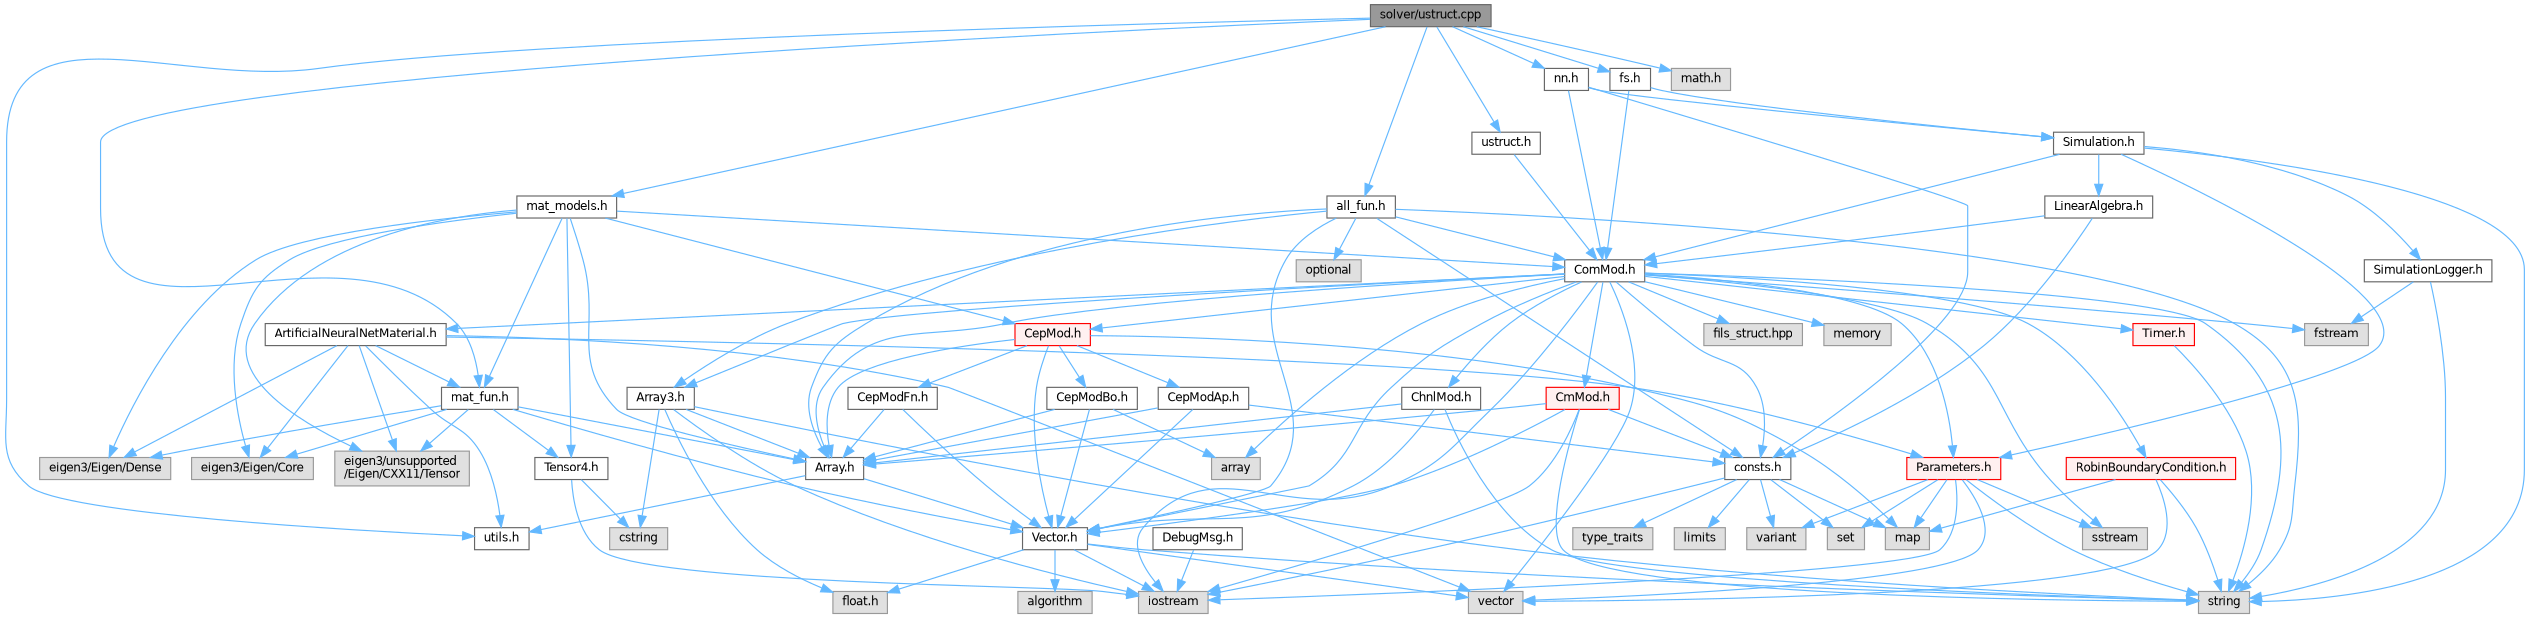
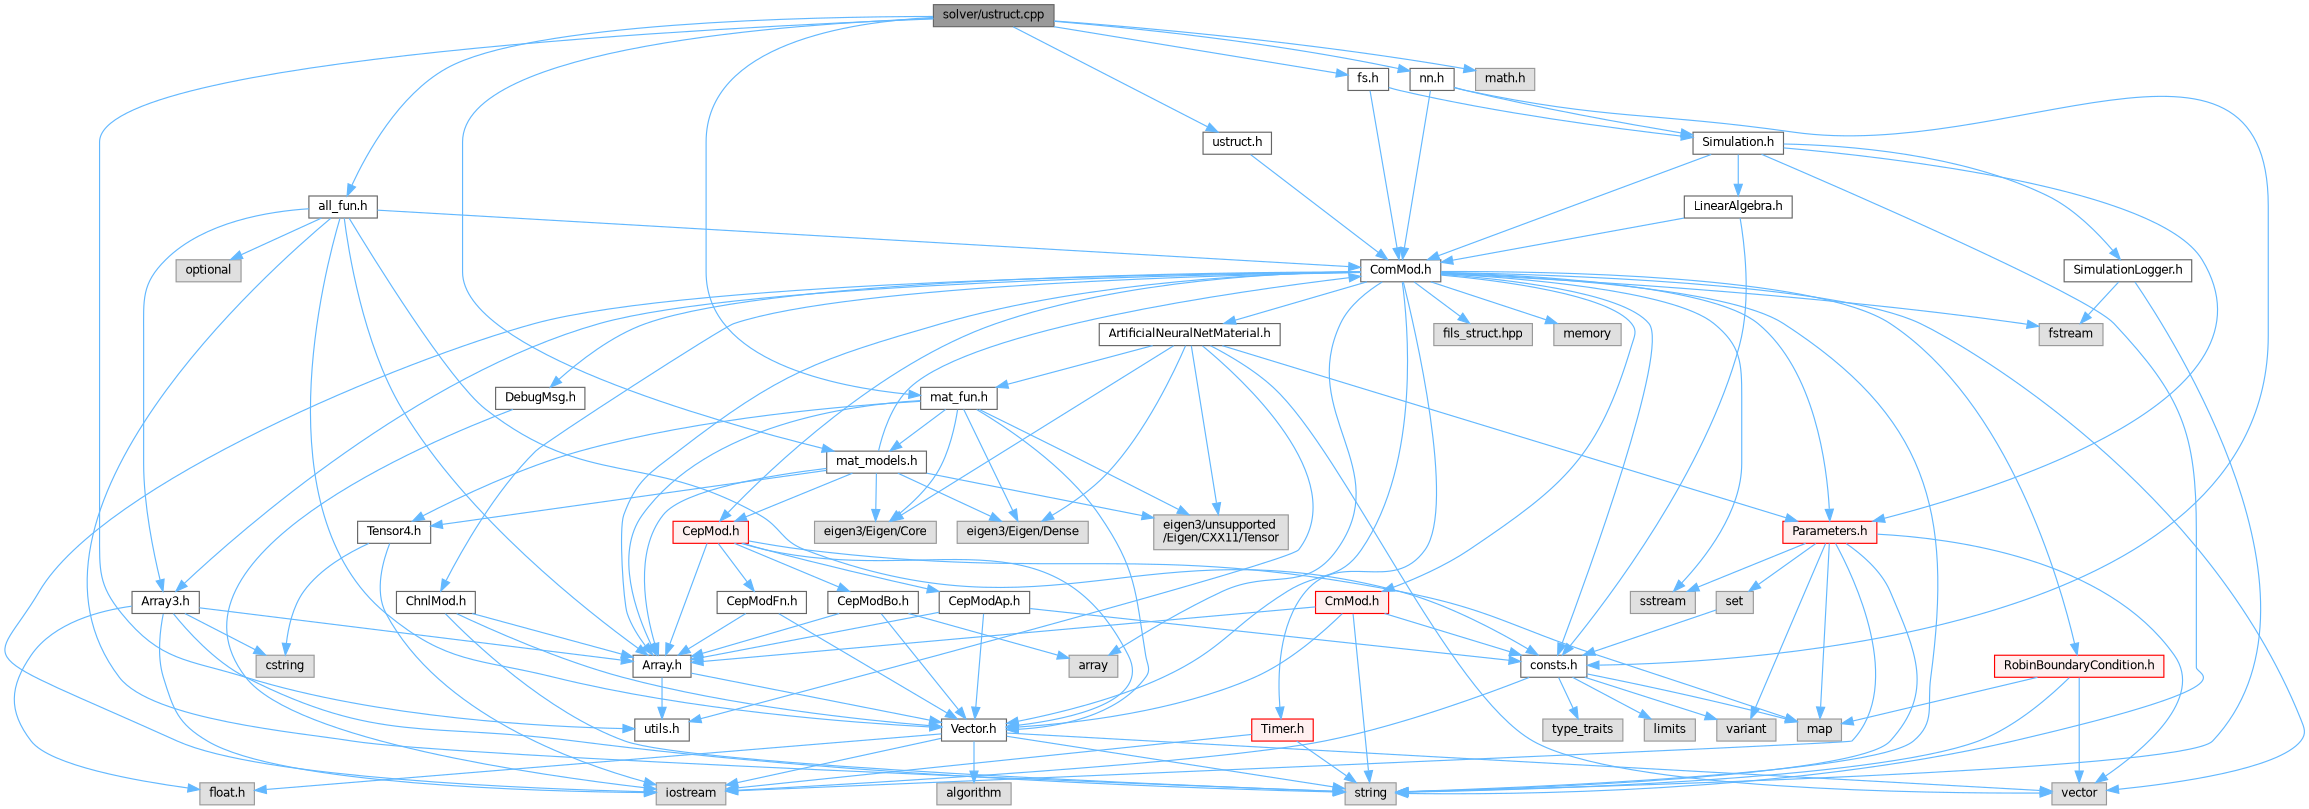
edge "ComMod.h" -> "DebugMsg.h": added
edge "mat_models.h" -> "mat_fun.h": reversed
edge "consts.h" -> "set": reversed
edge "CmMod.h" -> "iostream": now "Timer.h" -> "iostream"
